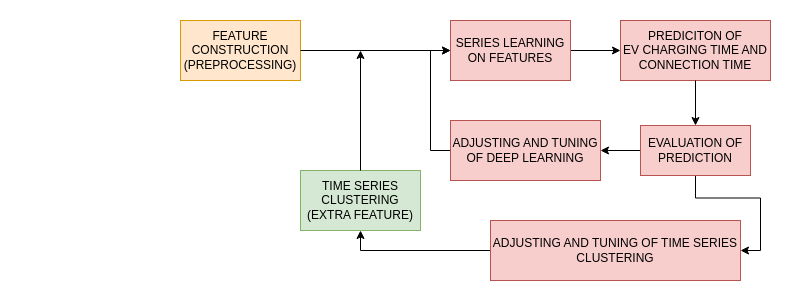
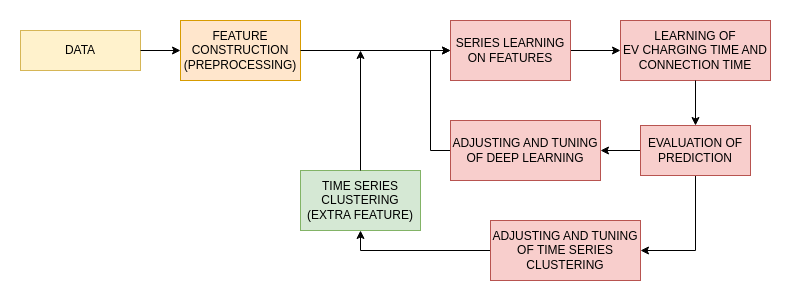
node "DATA": added
edge "DATA" -> "FEATURE CONSTRUCTION (PREPROCESSING)": added
node "PREDICITON OF EV CHARGING TIME AND CONNECTION TIME": label "PREDICITON OF EV CHARGING TIME AND CONNECTION TIME" -> "LEARNING OF EV CHARGING TIME AND CONNECTION TIME"
node "ADJUSTING AND TUNING OF TIME SERIES CLUSTERING": size 250x60 -> 150x60
